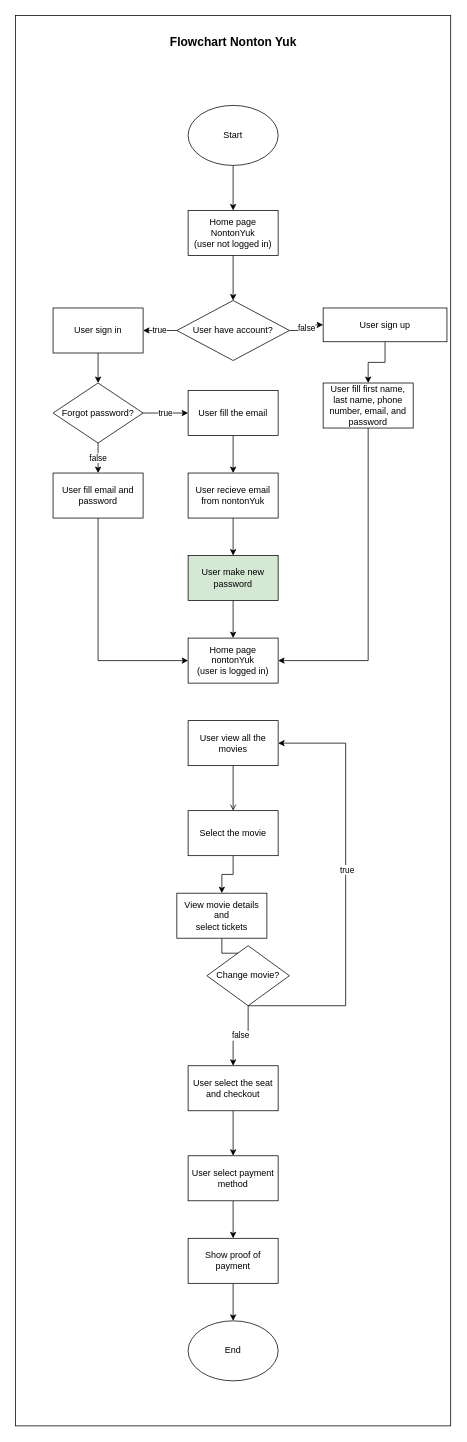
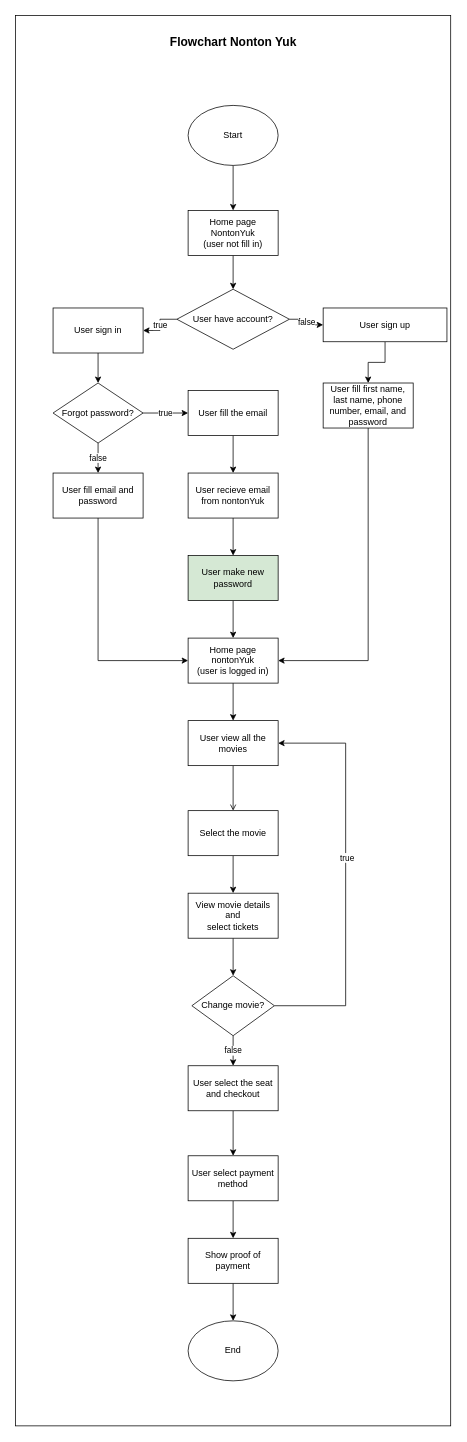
node "Home page NontonYuk (user not logged in)": label "Home page NontonYuk (user not logged in)" -> "Home page NontonYuk (user not fill in)"
node "User have account?": moved (233, 330) -> (233, 319)
edge "Home page nontonYuk (user is logged in)" -> "User view all the movies": added
node "View movie details and select tickets": moved (222, 915) -> (233, 915)
node "Change movie?": moved (248, 975) -> (233, 1005)
